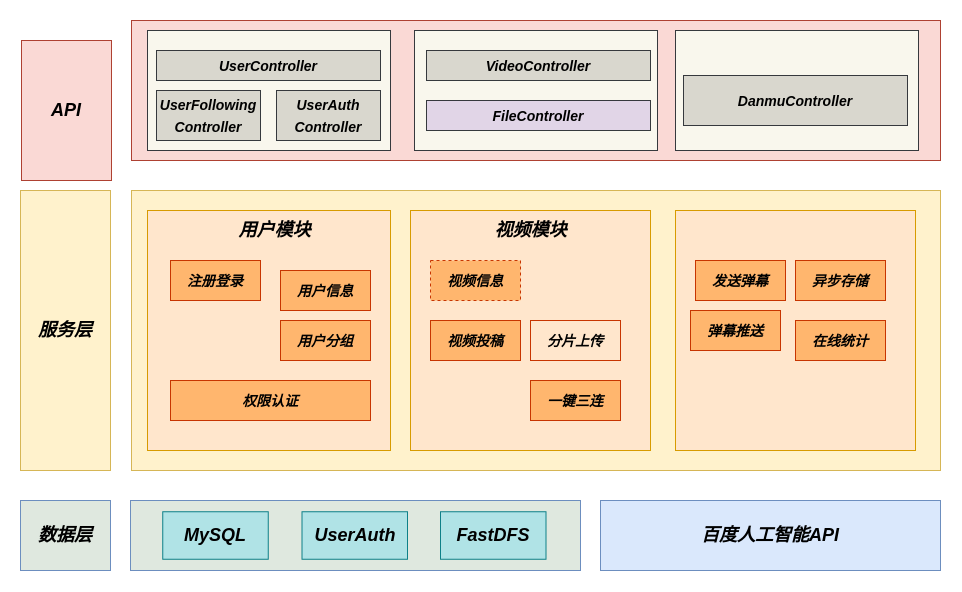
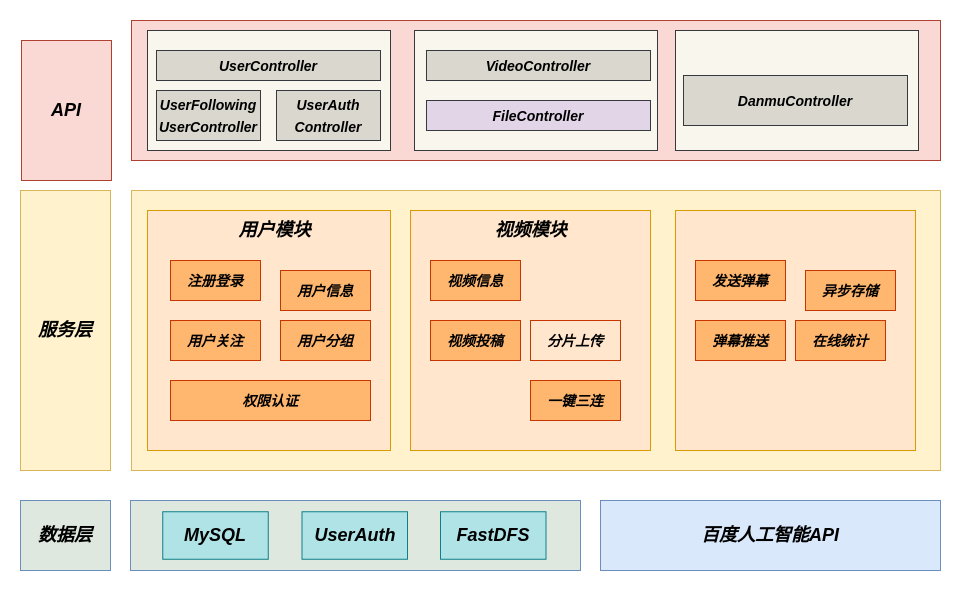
node "UserFollowing Controller": label "UserFollowing Controller" -> "UserFollowing UserController"
node "视频信息": style dashed -> solid
node "异步存储": moved (841, 281) -> (851, 291)
node "弹幕推送": moved (736, 331) -> (741, 341)
node "用户关注": added
